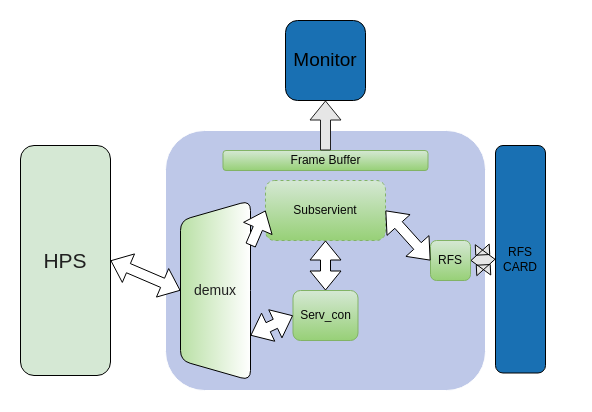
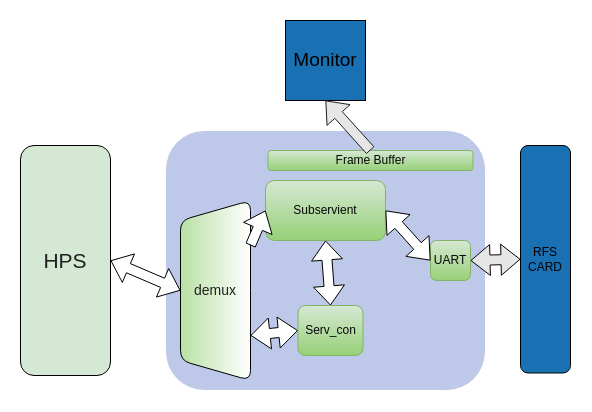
node "Monitor": shape rounded rectangle -> rectangle
node "Frame Buffer": moved (326, 161) -> (371, 161)
node "Subservient": style dashed -> solid
node "RFS CARD": moved (521, 259) -> (546, 259)
node "RFS": label "RFS" -> "UART"
node "Serv_con": moved (326, 316) -> (331, 331)
